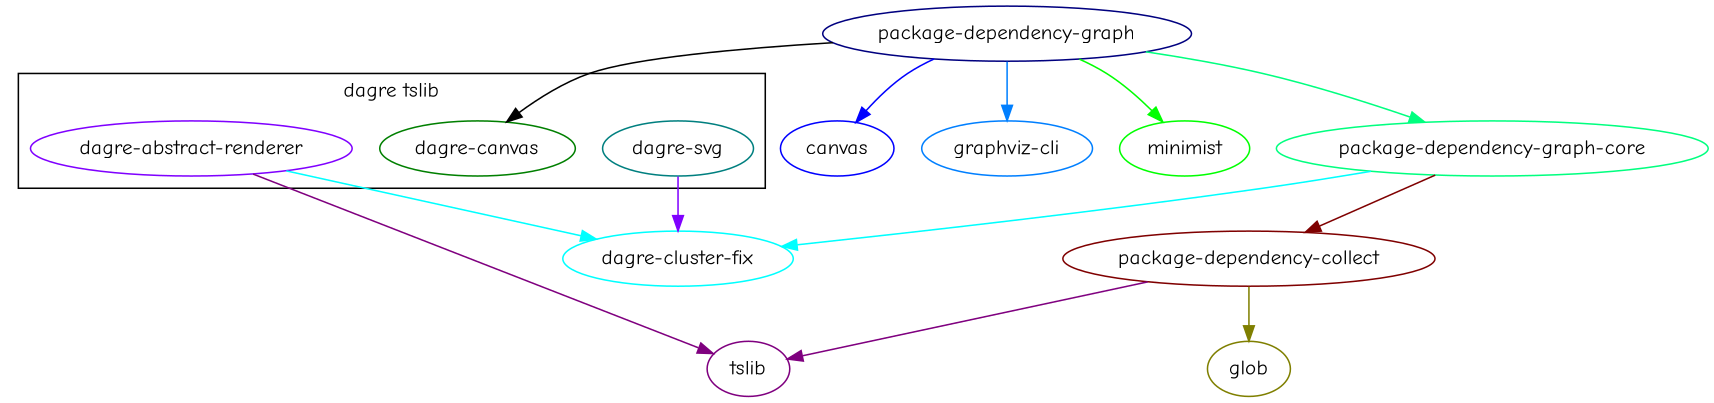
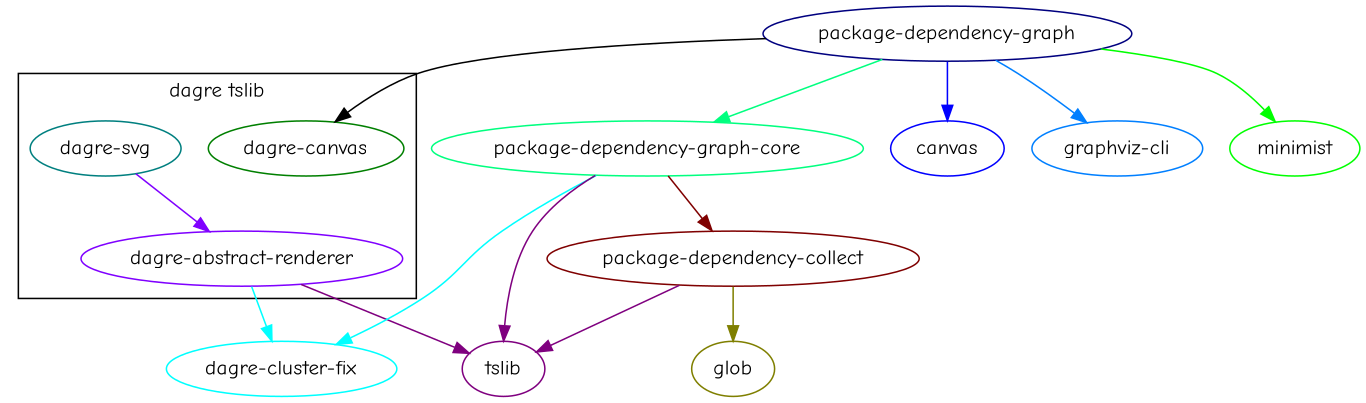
edge "dagre-svg" -> "dagre-cluster-fix": now "dagre-svg" -> "dagre-abstract-renderer"
edge "package-dependency-graph-core" -> "tslib": added
